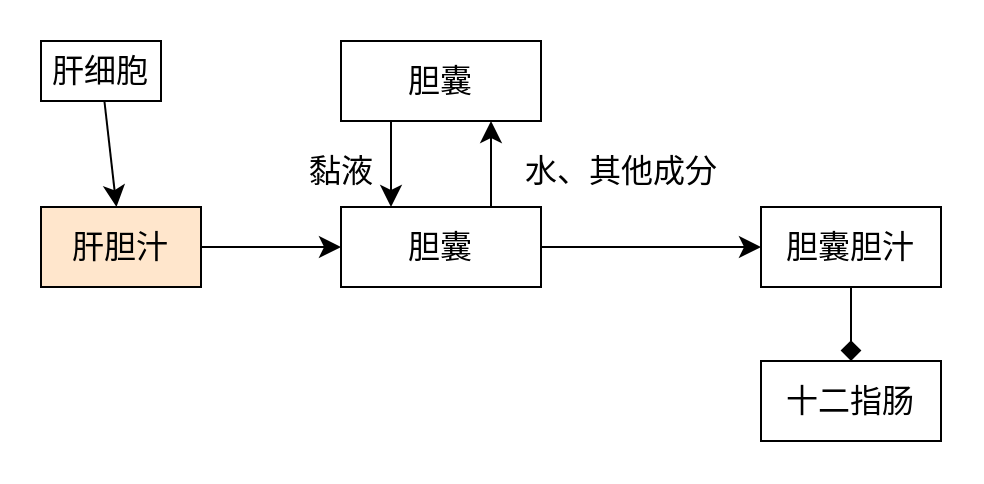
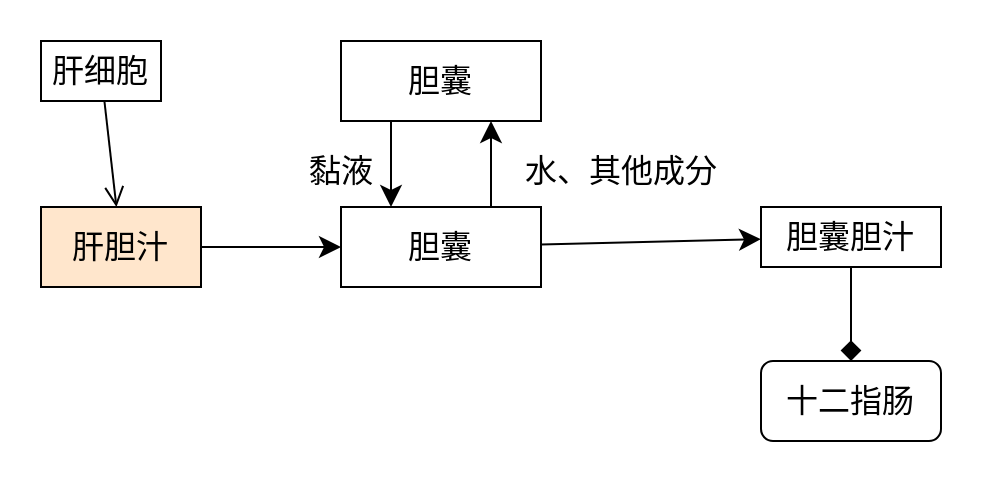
edge "肝细胞" -> "肝胆汁": arrowhead classic -> open
node "胆囊胆汁": size 180x80 -> 180x60
node "十二指肠": shape rectangle -> rounded rectangle
